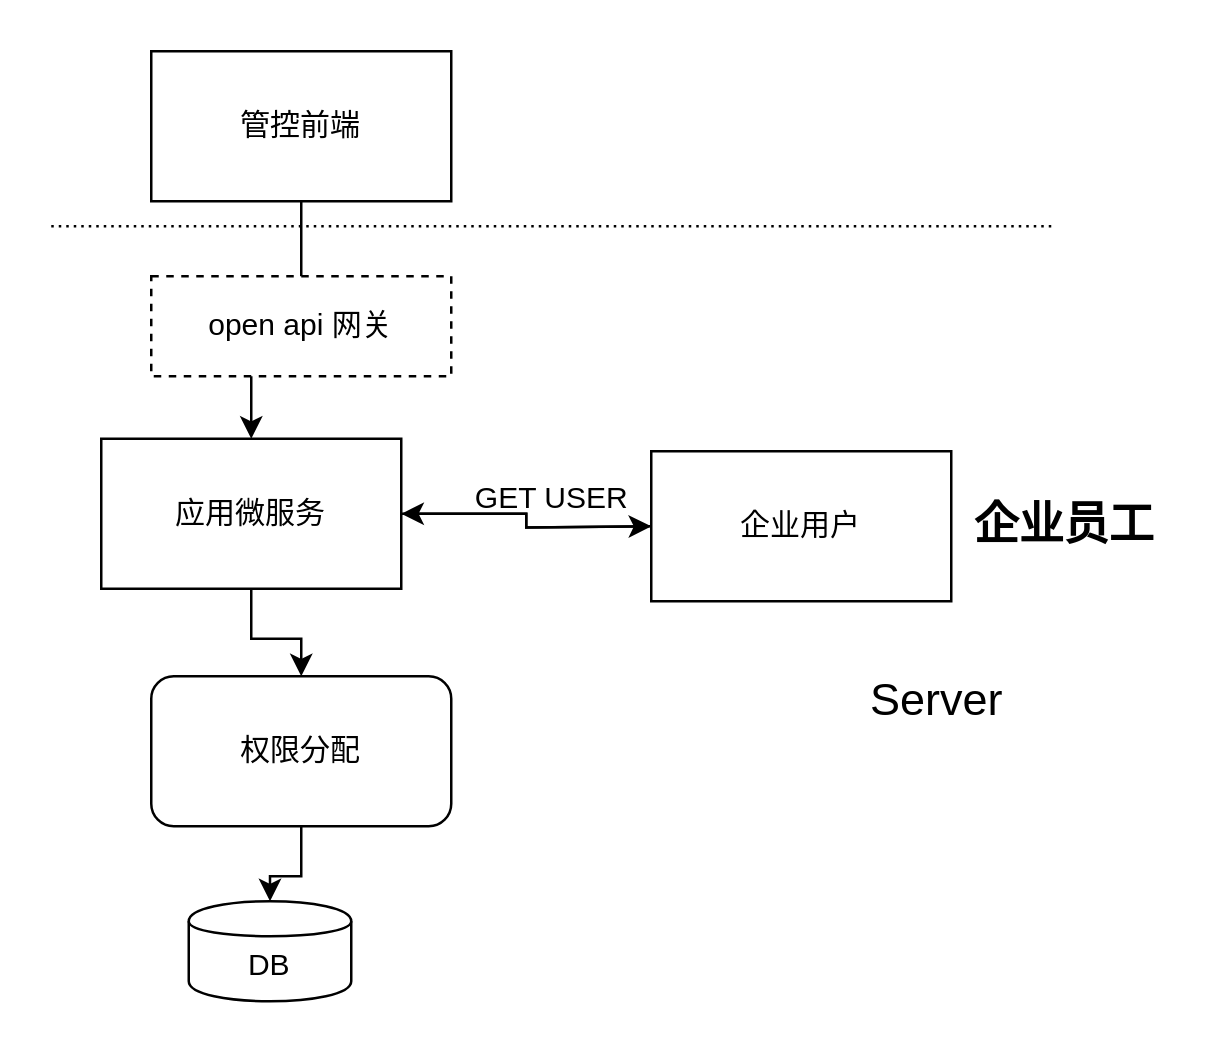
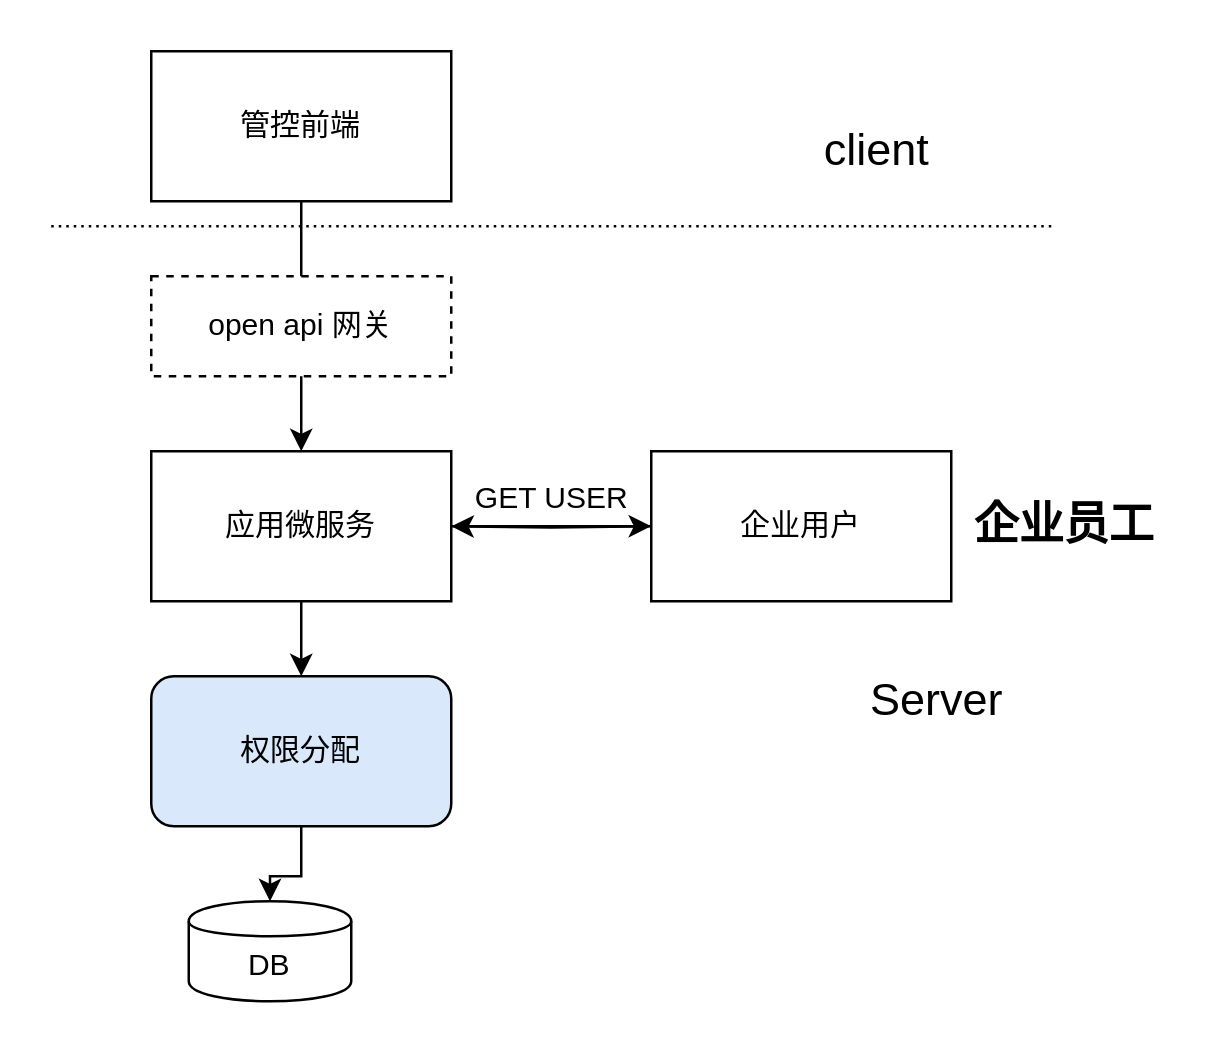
node "client": added
node "应用微服务": moved (251, 514) -> (301, 526)
node "权限分配": fillcolor #ffffff -> #dae8fc
